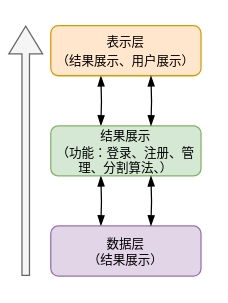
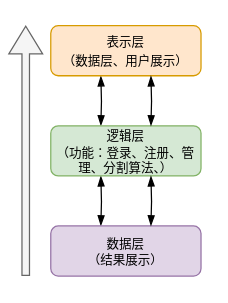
node "表示层 （结果展示、用户展示）": label "表示层 （结果展示、用户展示）" -> "表示层 （数据层、用户展示）"
node "结果展示 （功能：登录、注册、管理、分割算法、）": label "结果展示 （功能：登录、注册、管理、分割算法、）" -> "逻辑层 （功能：登录、注册、管理、分割算法、）"
